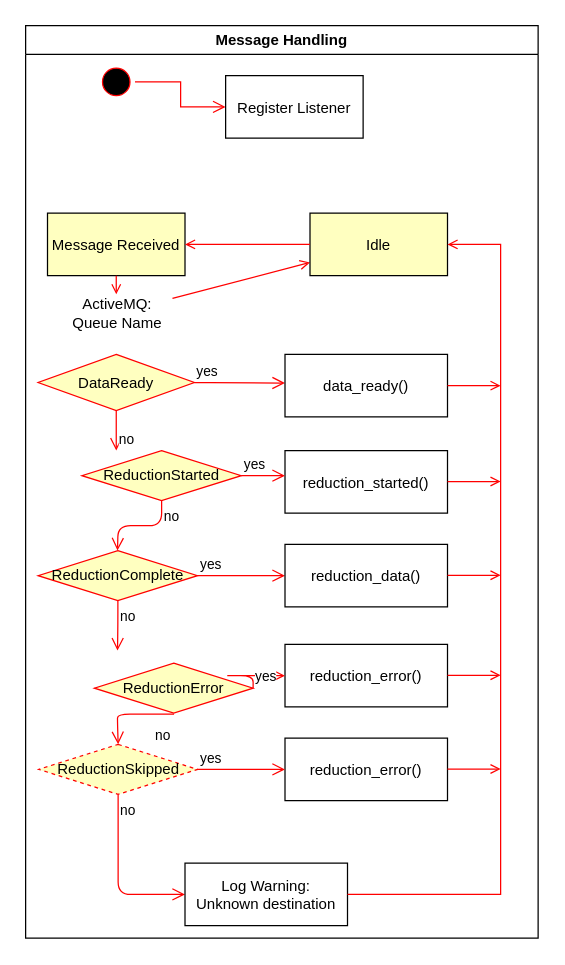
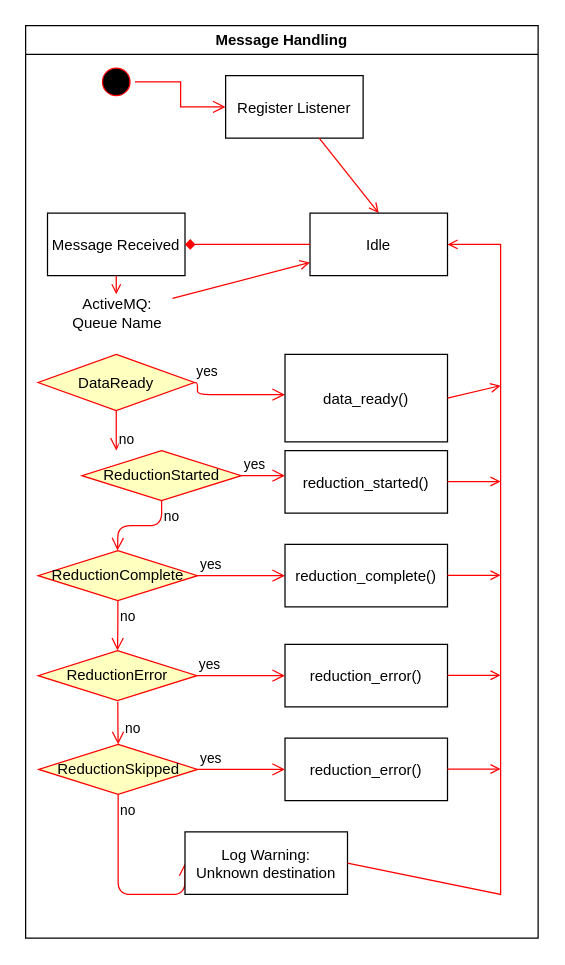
edge "Register Listener" -> "Idle": added
node "Message Received": fillcolor #ffffc0 -> #ffffff
edge "Idle" -> "Message Received": arrowhead open -> diamond
node "Idle": fillcolor #ffffc0 -> #ffffff
node "data_ready()": size 163x63 -> 163x88
node "reduction_data()": label "reduction_data()" -> "reduction_complete()"
node "ReductionError": moved (174, 688) -> (118, 676)
node "ReductionSkipped": style dashed -> solid
node "Log Warning: Unknown destination": moved (266, 894) -> (266, 863)
